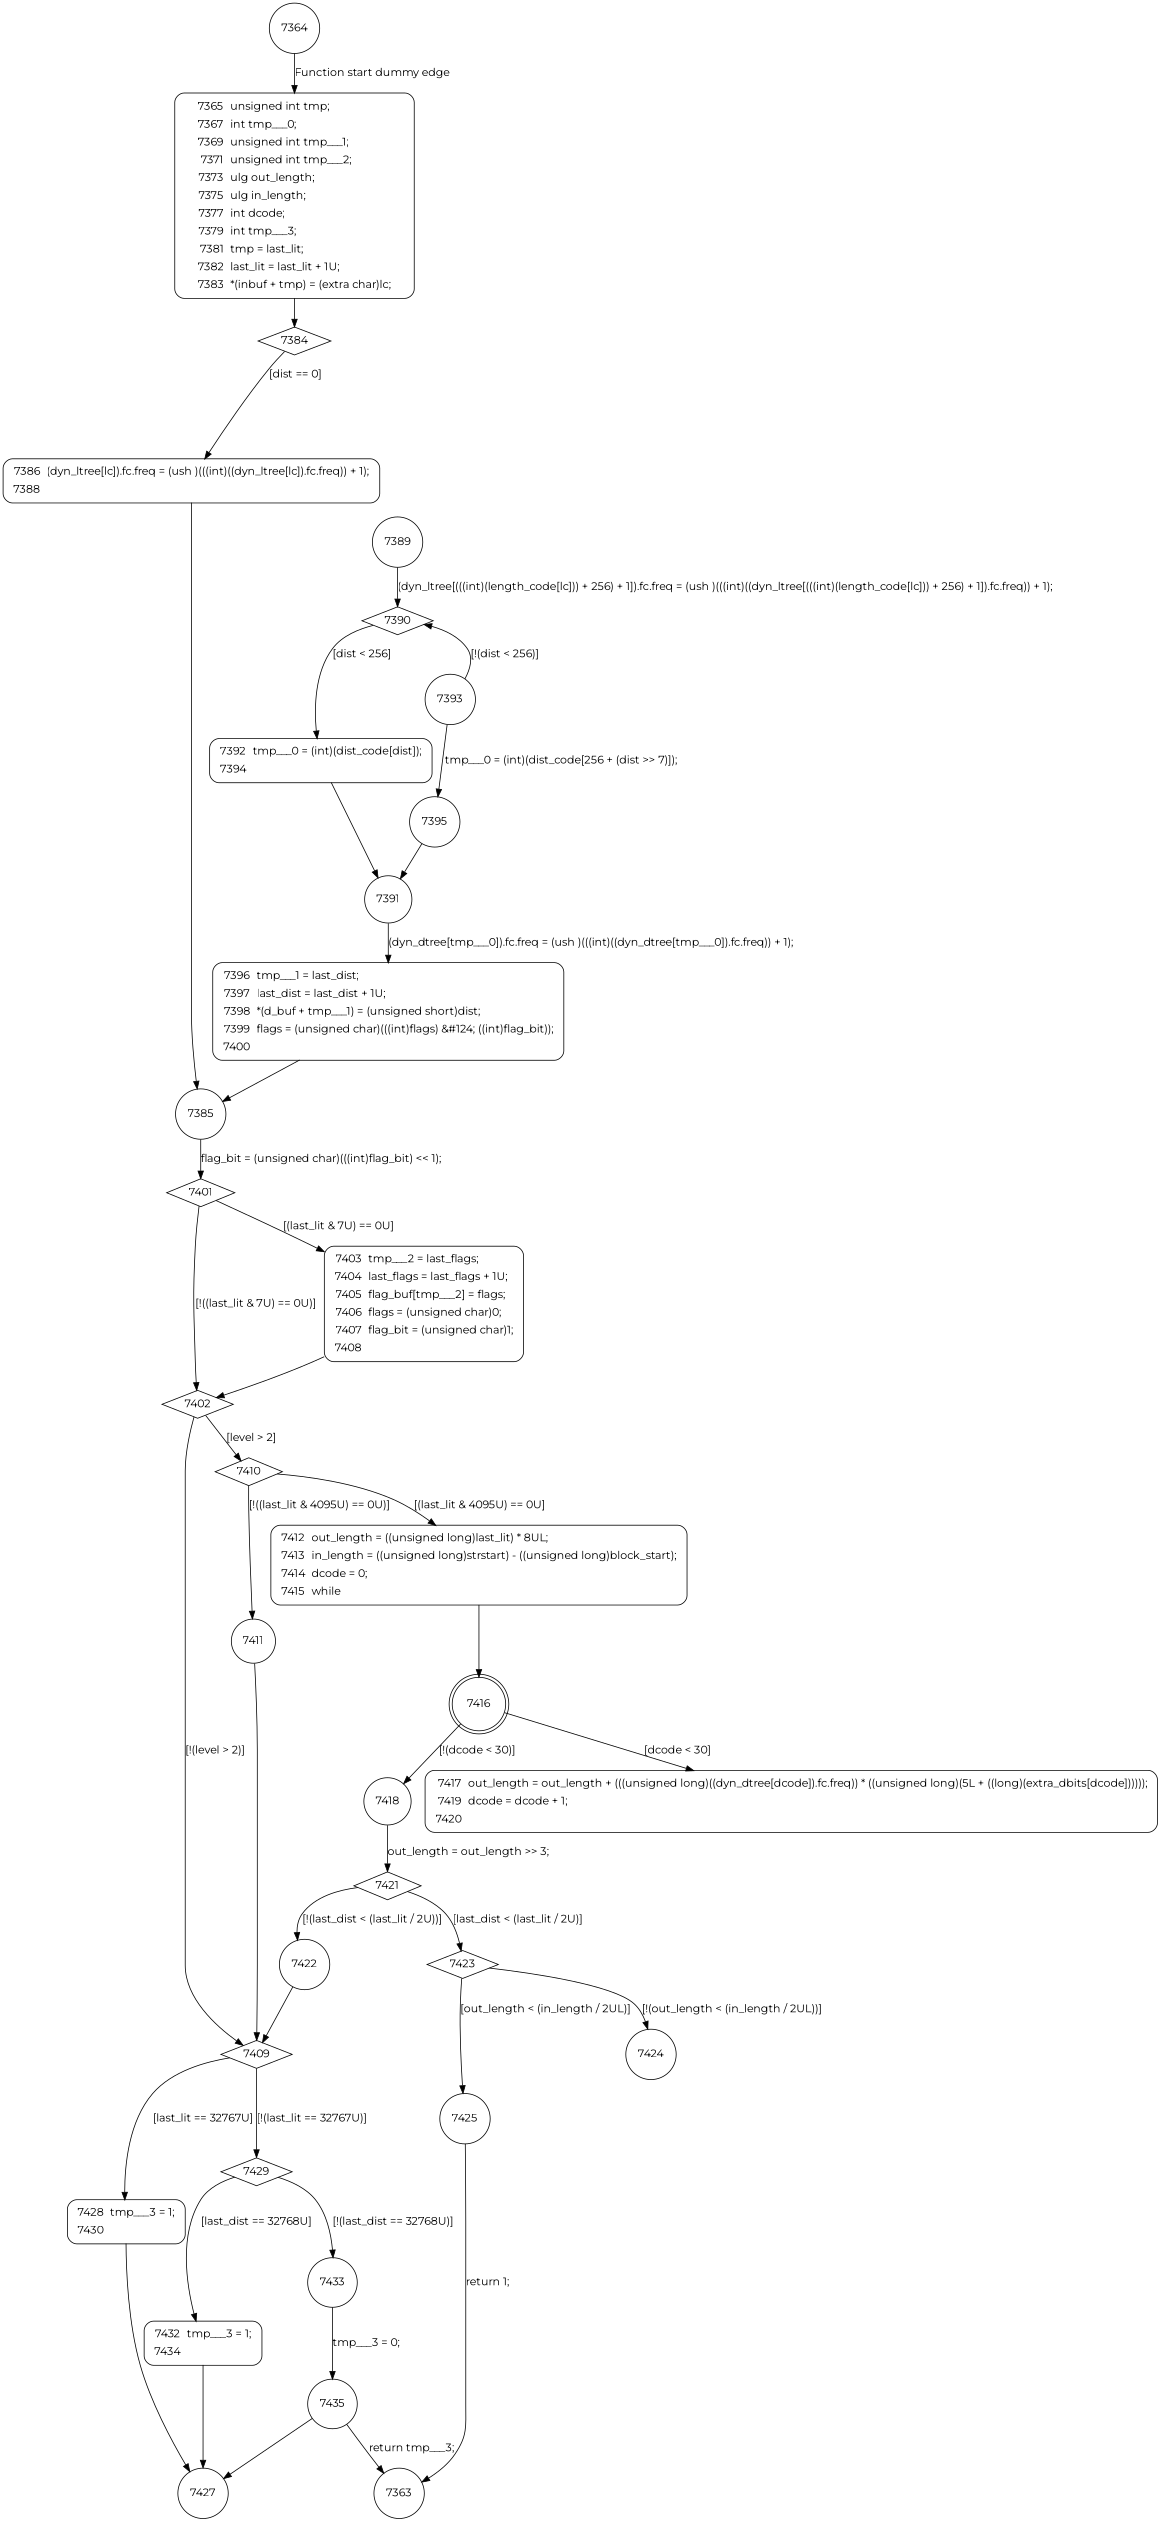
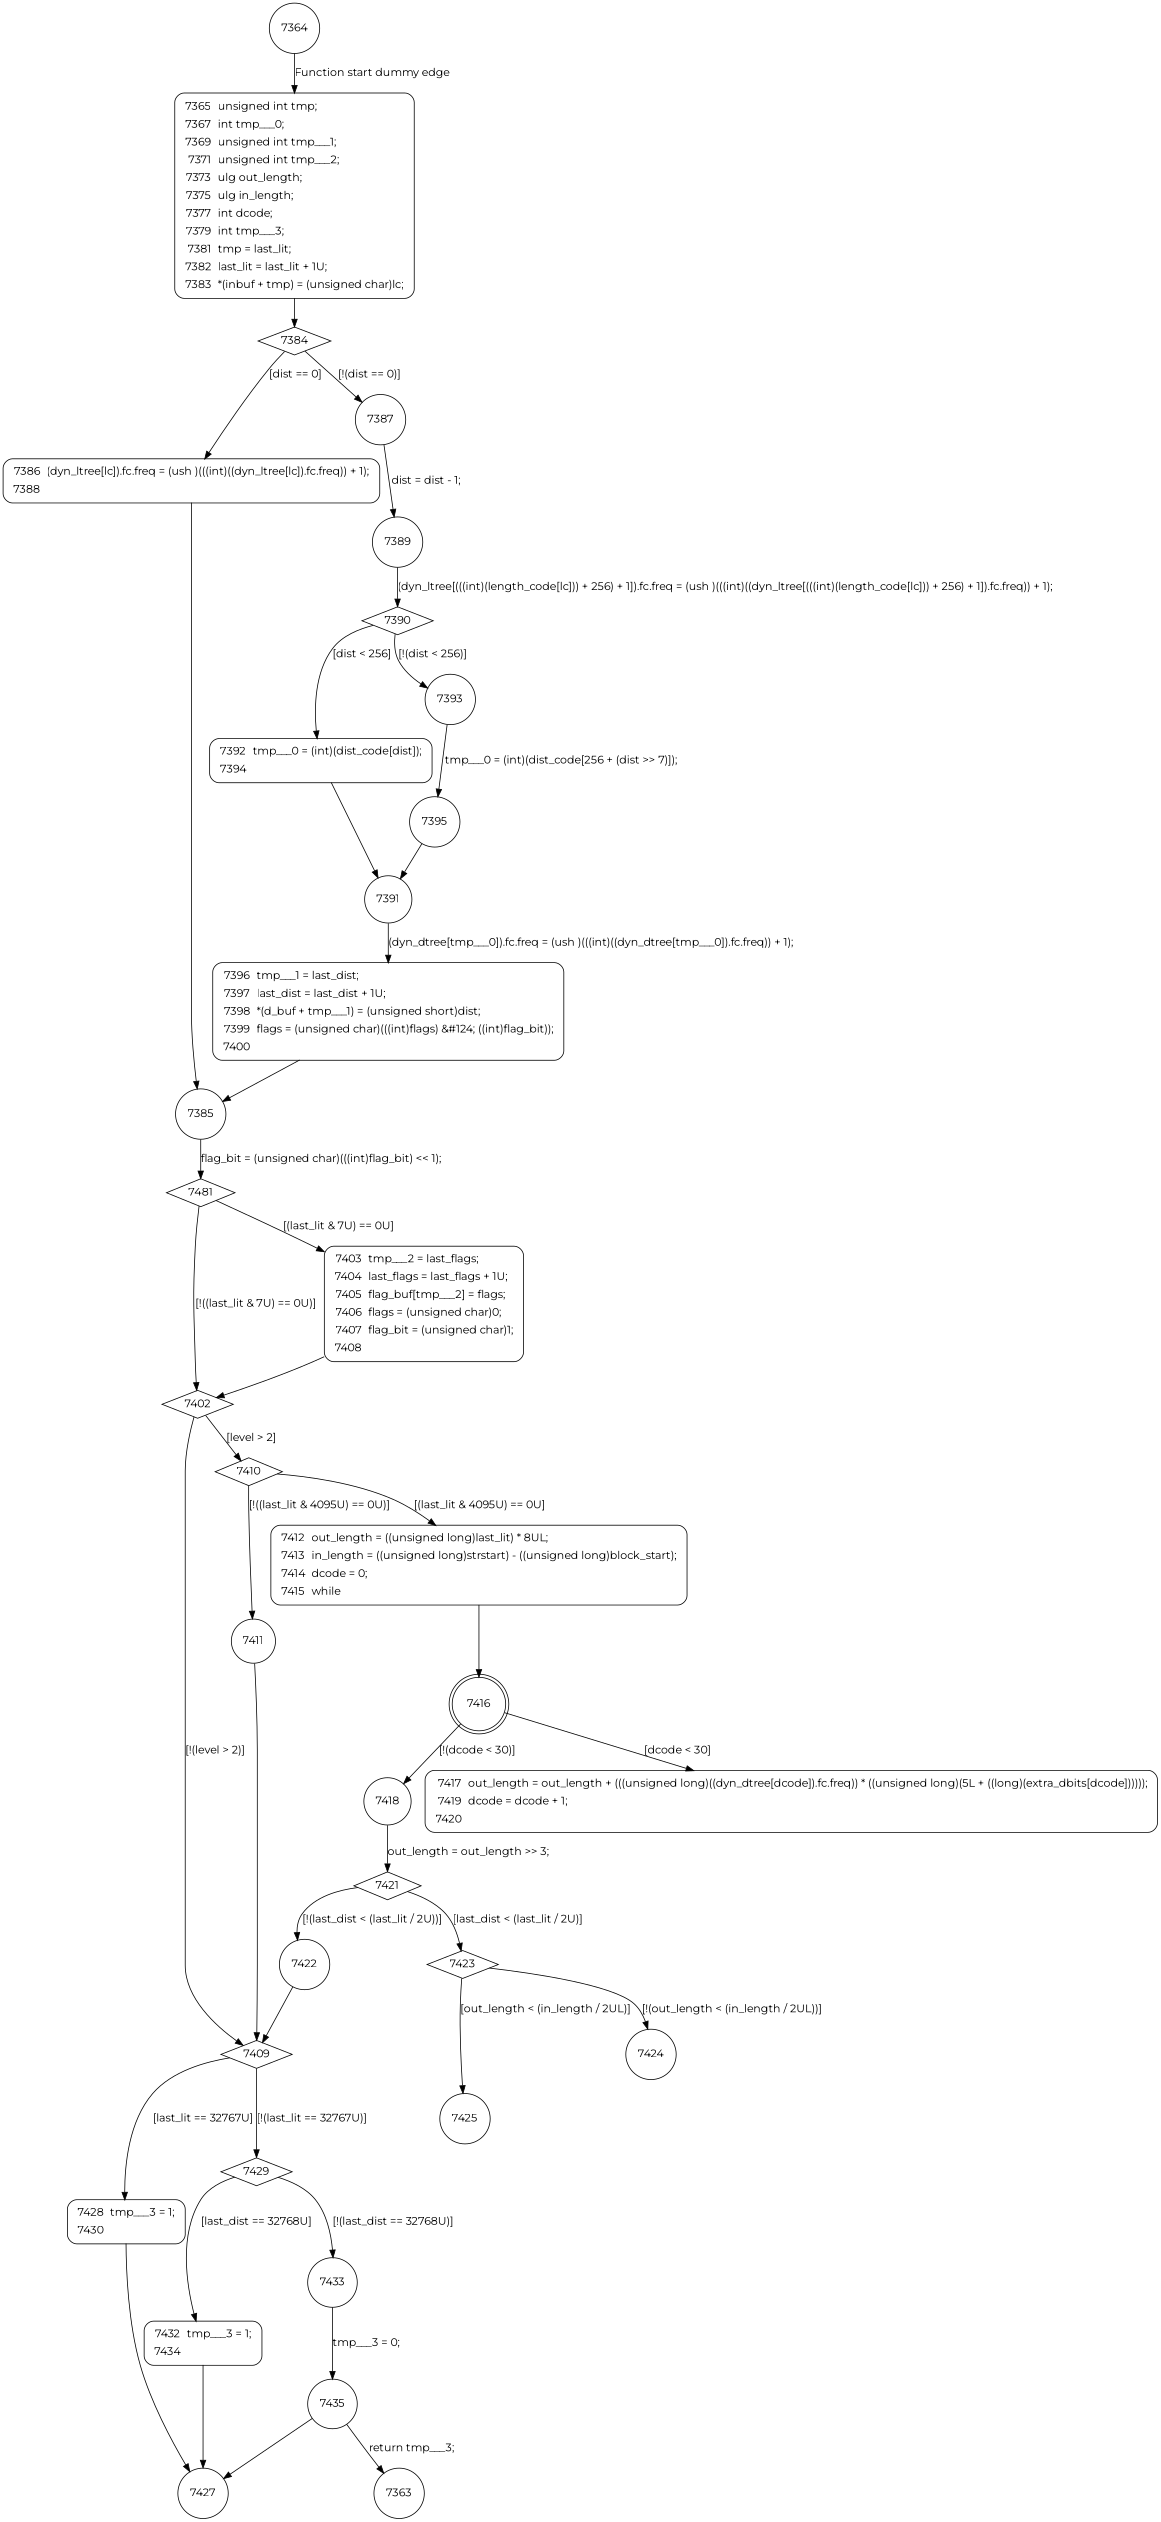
node "7365": text "*(inbuf + tmp) = (extra char)lc;" -> "*(inbuf + tmp) = (unsigned char)lc;"
node "7387": added
edge "7393" -> "7390": reversed
node "7401": label "7401" -> "7481"
edge "7425" -> "7363": removed, label "return 1;"
